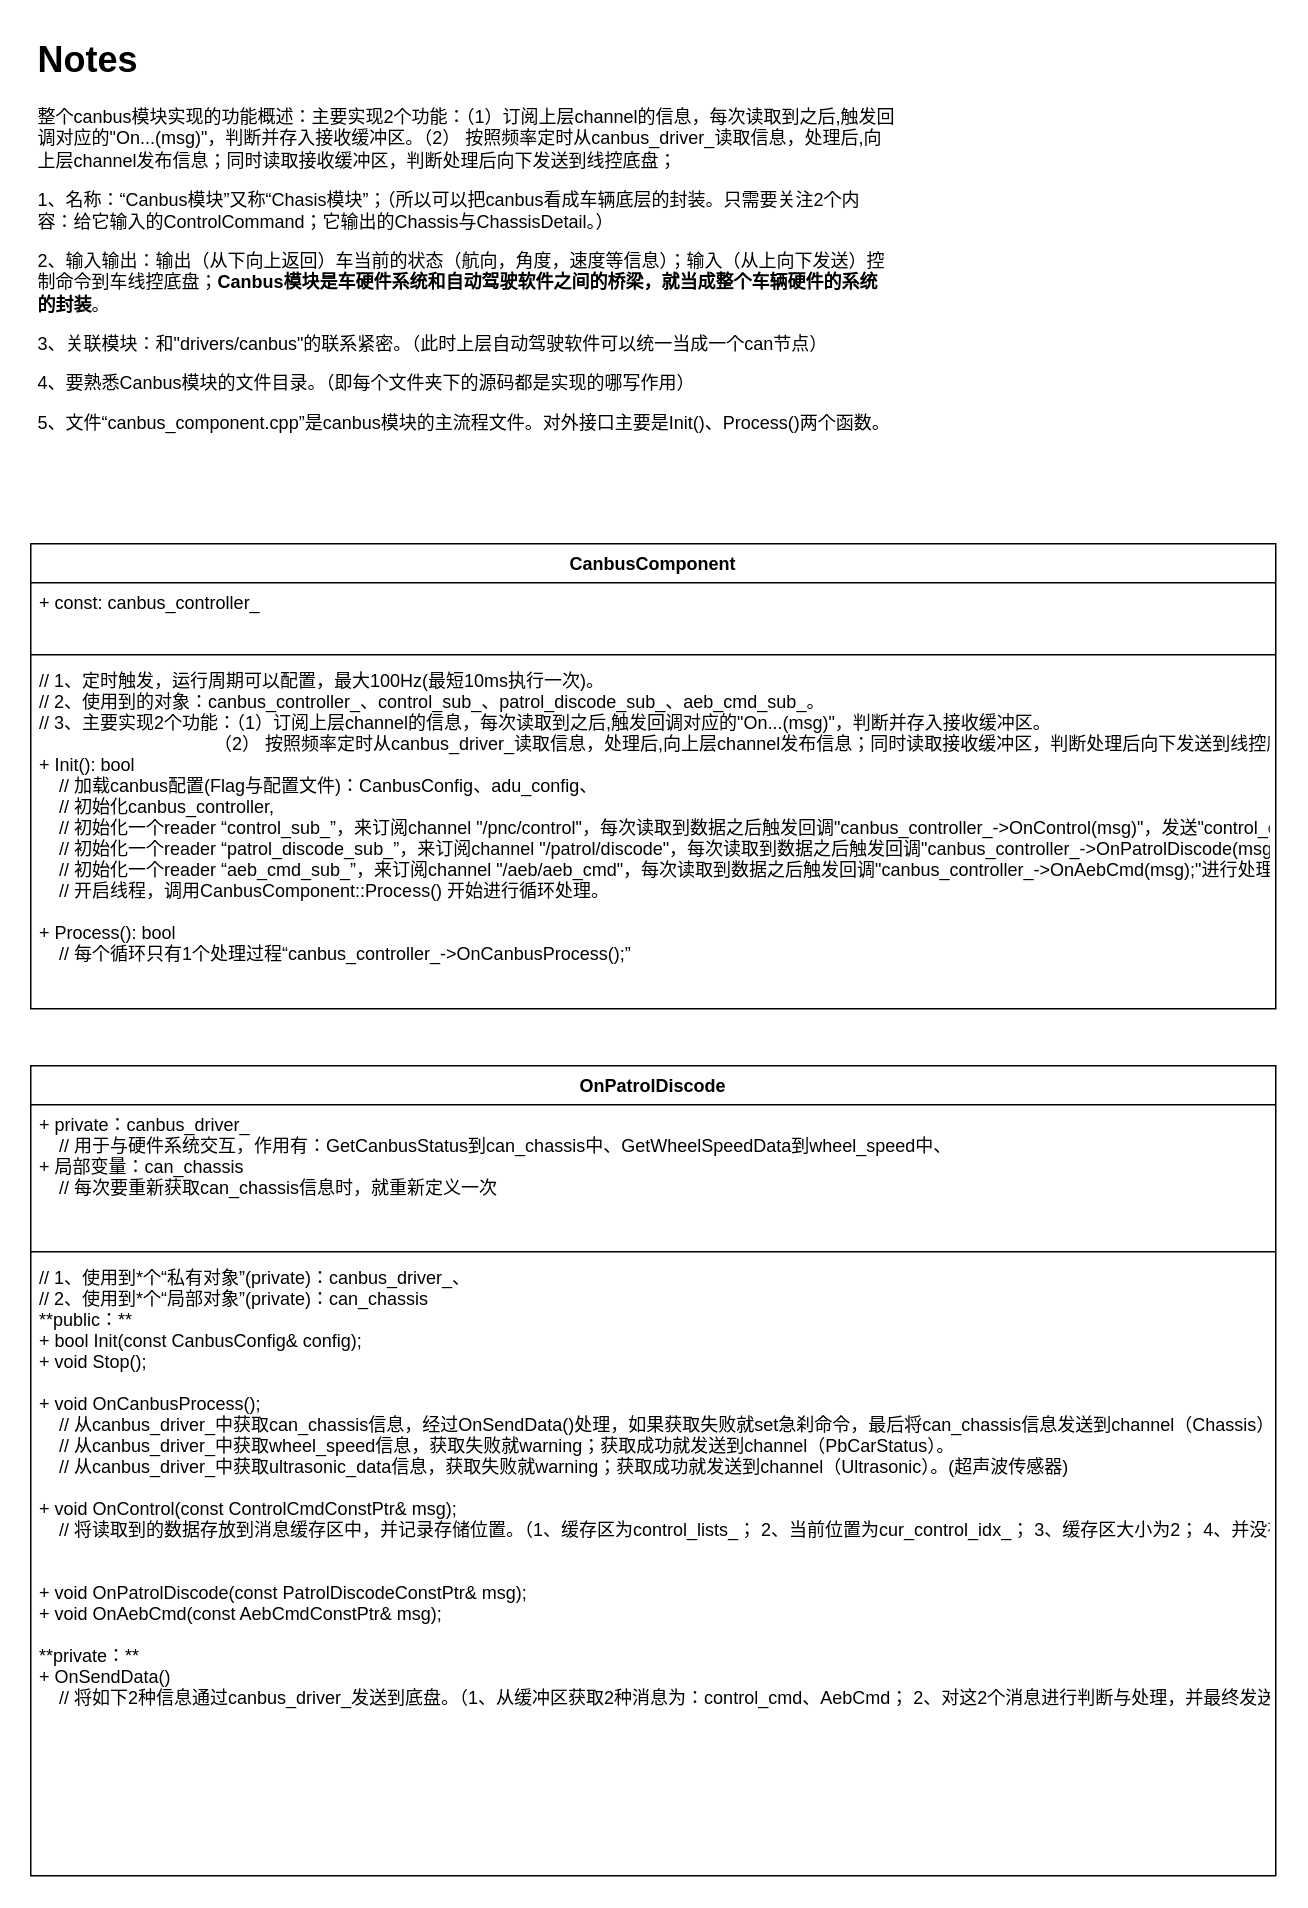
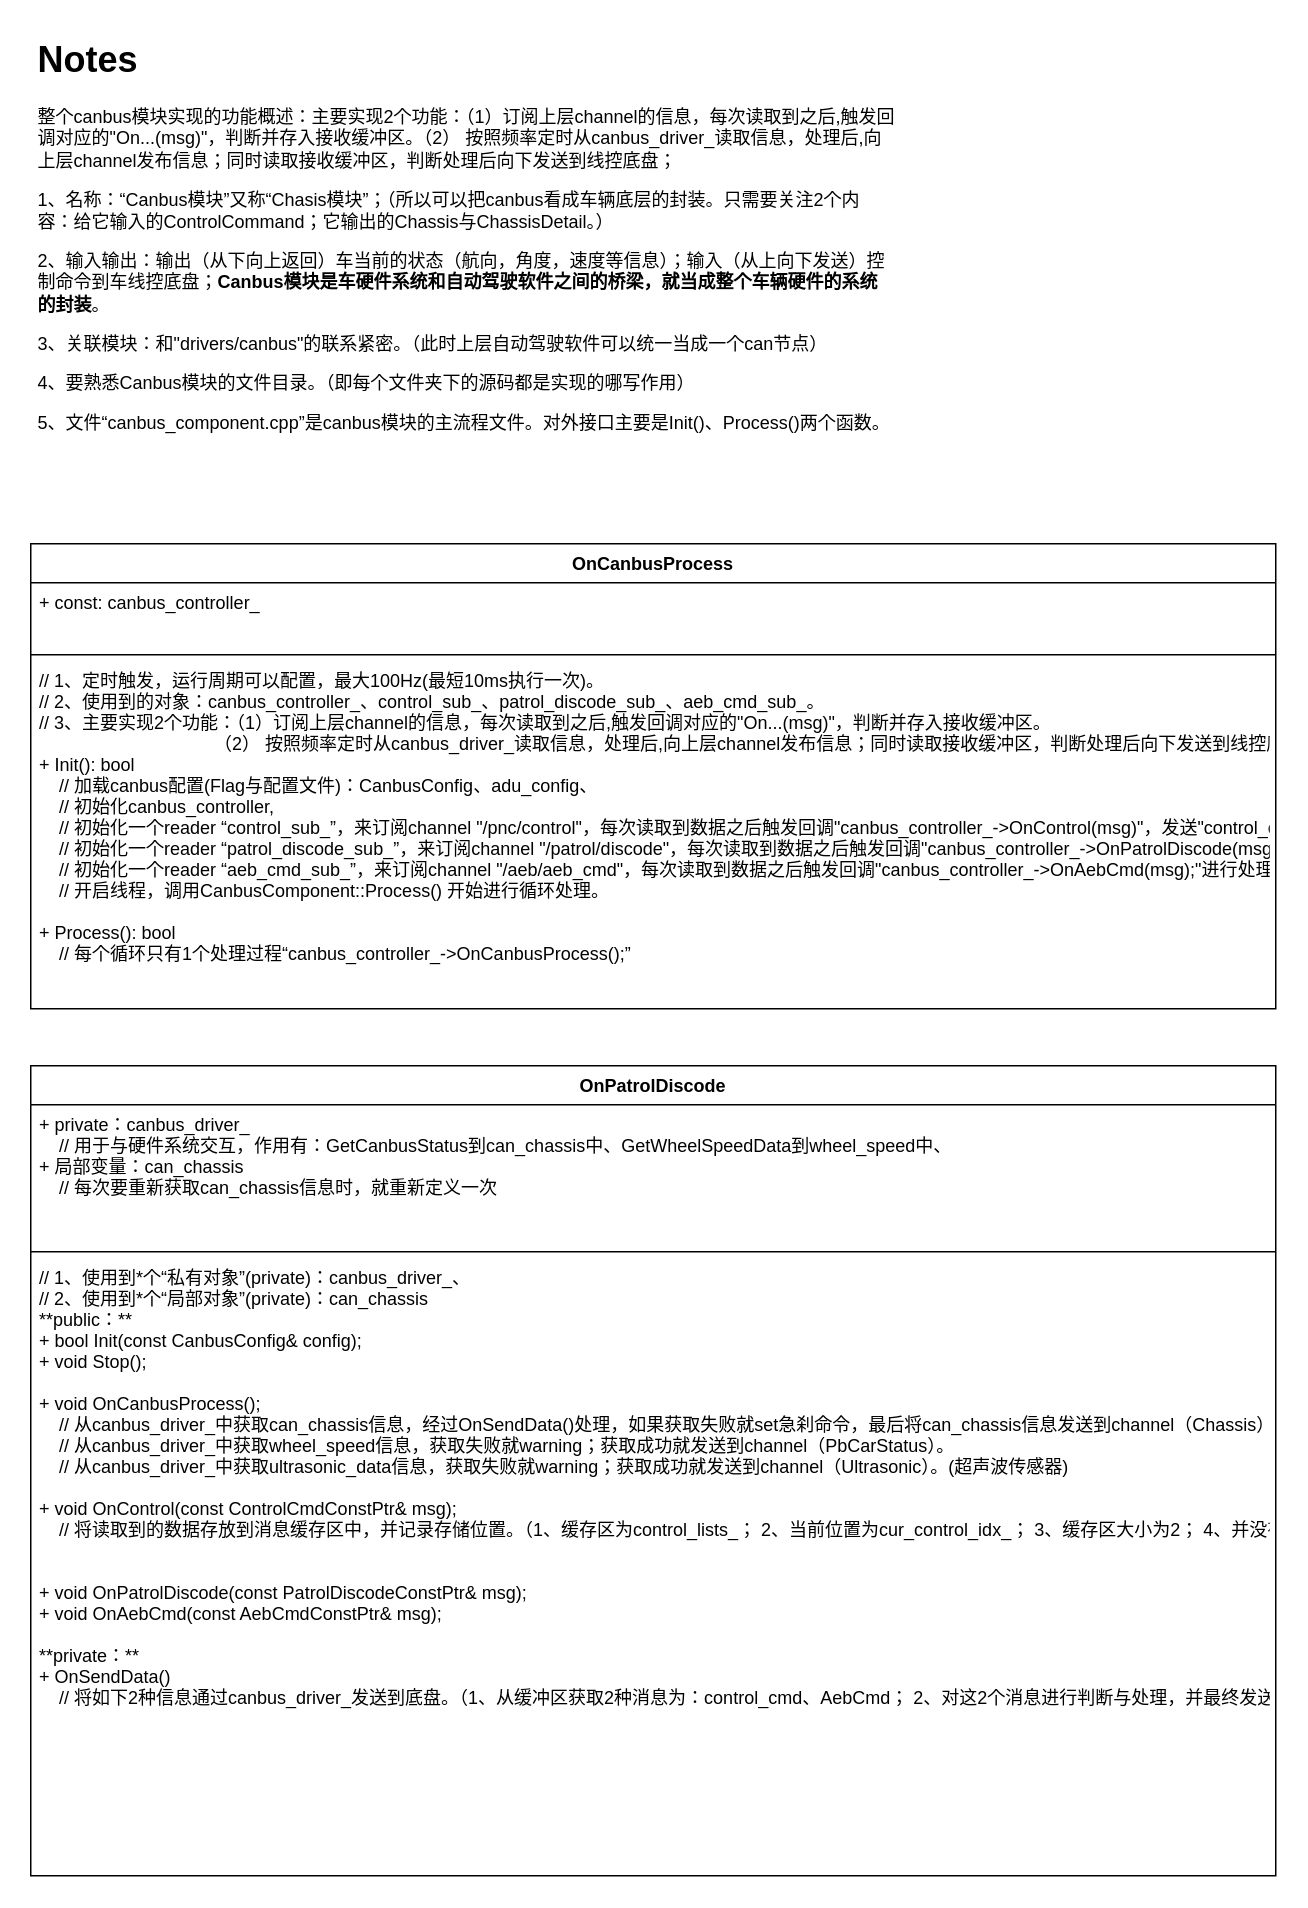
node "CanbusComponent": label "CanbusComponent" -> "OnCanbusProcess"
